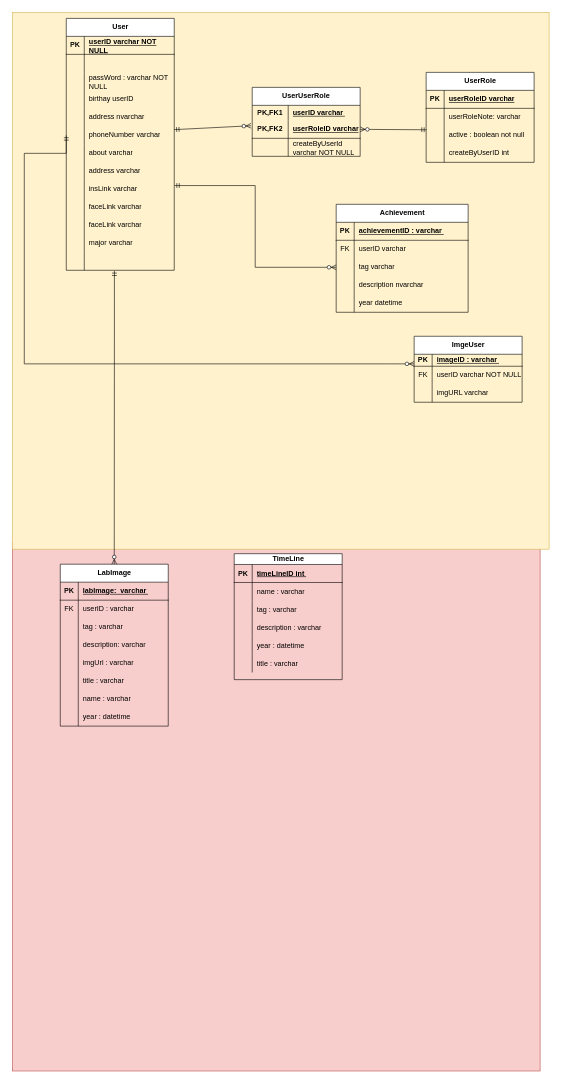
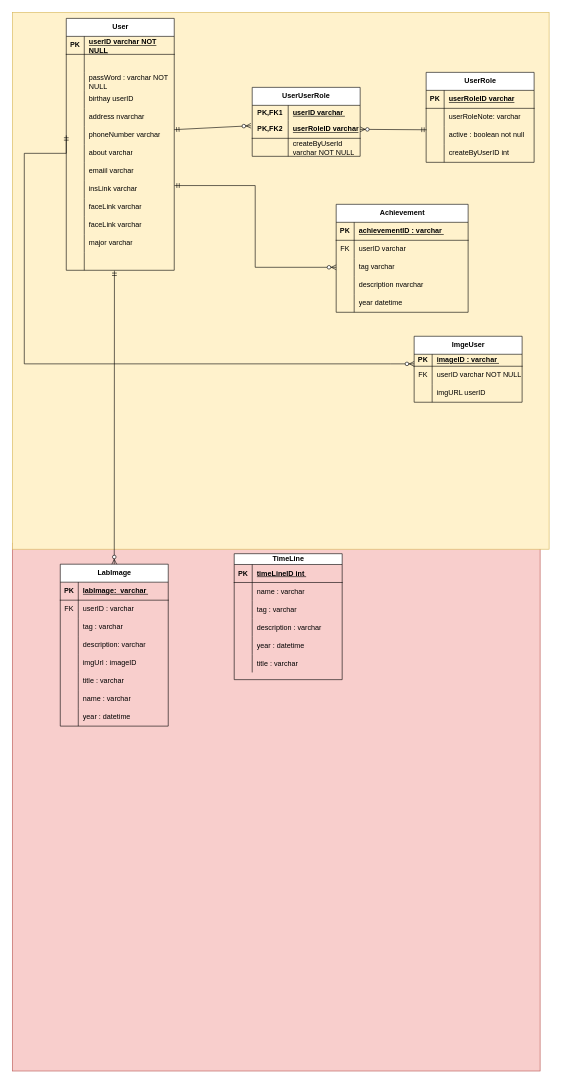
node "address varchar": label "address varchar" -> "emaiil varchar"
node "imgURL varchar": label "imgURL varchar" -> "imgURL userID"
node "imgUrl : varchar": label "imgUrl : varchar" -> "imgUrl : imageID"
